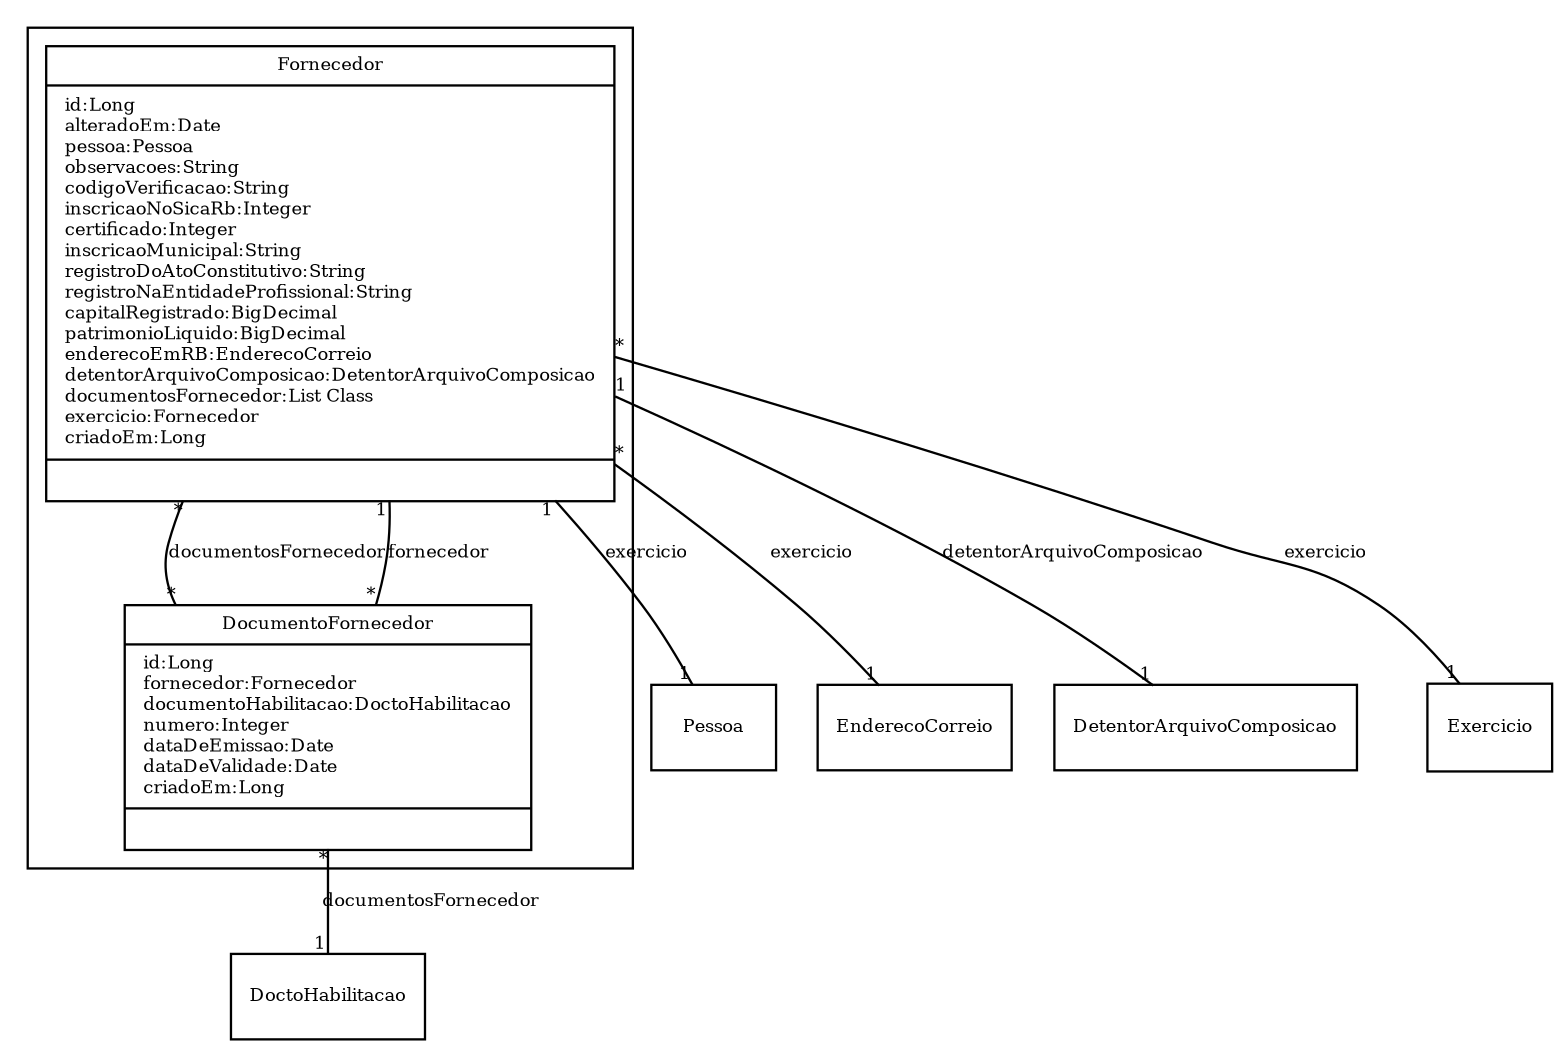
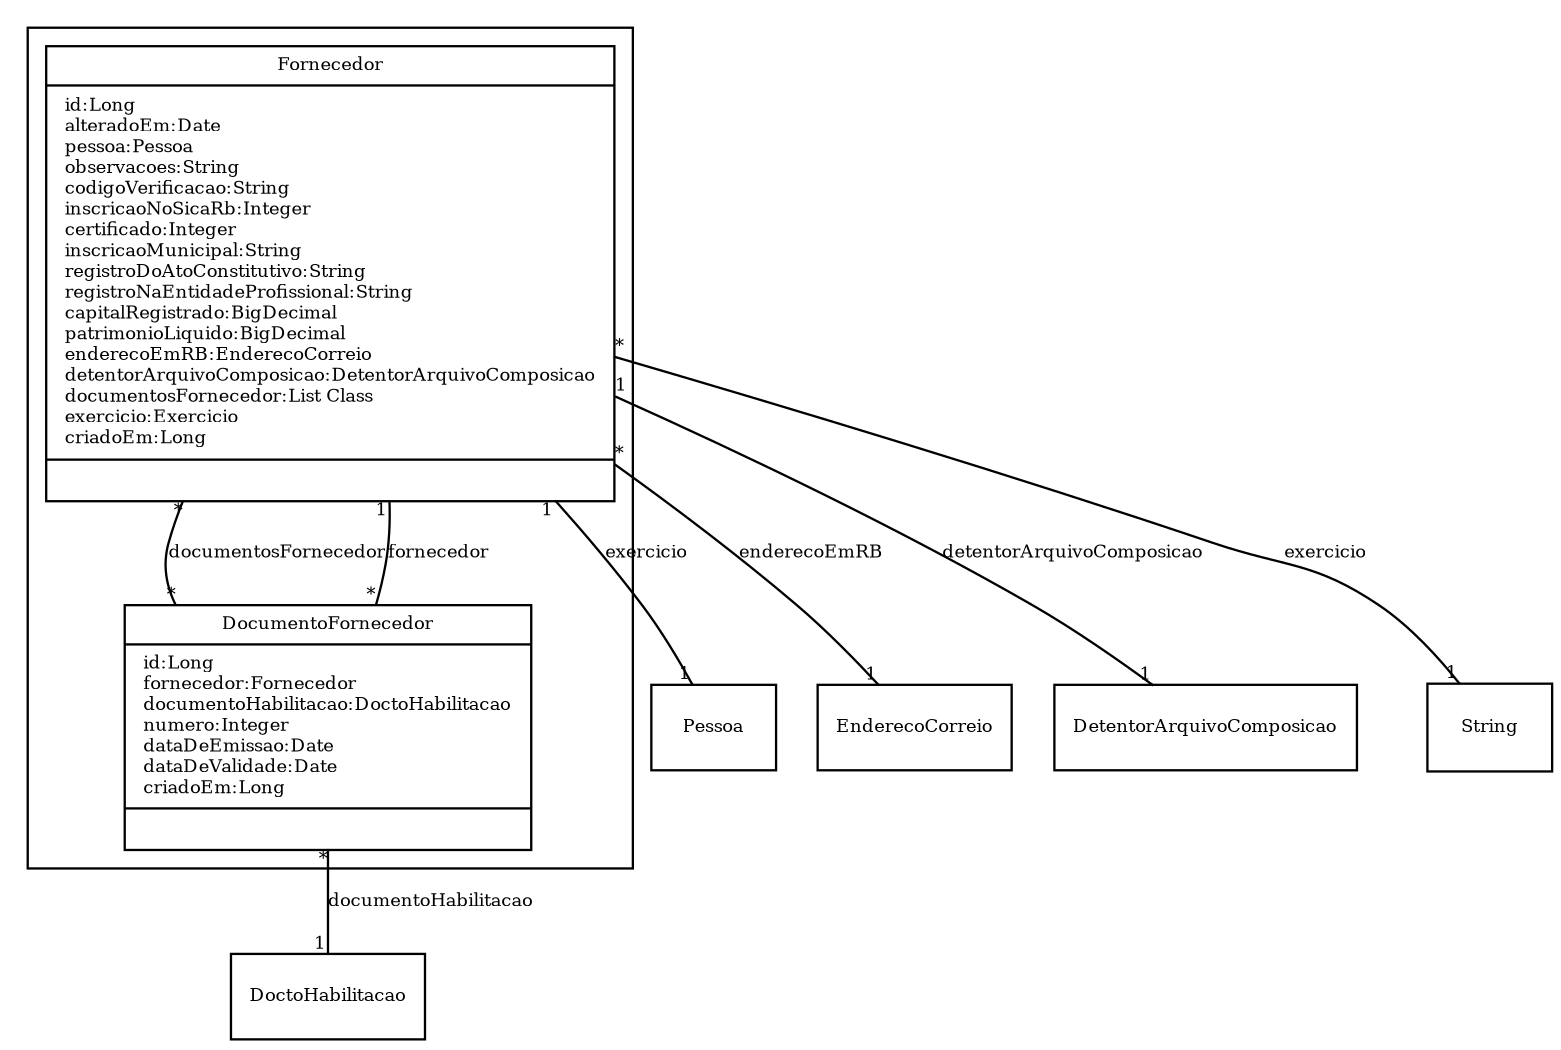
node "Fornecedor": text "exercicio:Fornecedor" -> "exercicio:Exercicio"
edge "Fornecedor" -- "EnderecoCorreio": label "exercicio" -> "enderecoEmRB"
node "Exercicio": label "Exercicio" -> "String"
edge "DocumentoFornecedor" -- "DoctoHabilitacao": label "documentosFornecedor" -> "documentoHabilitacao"
